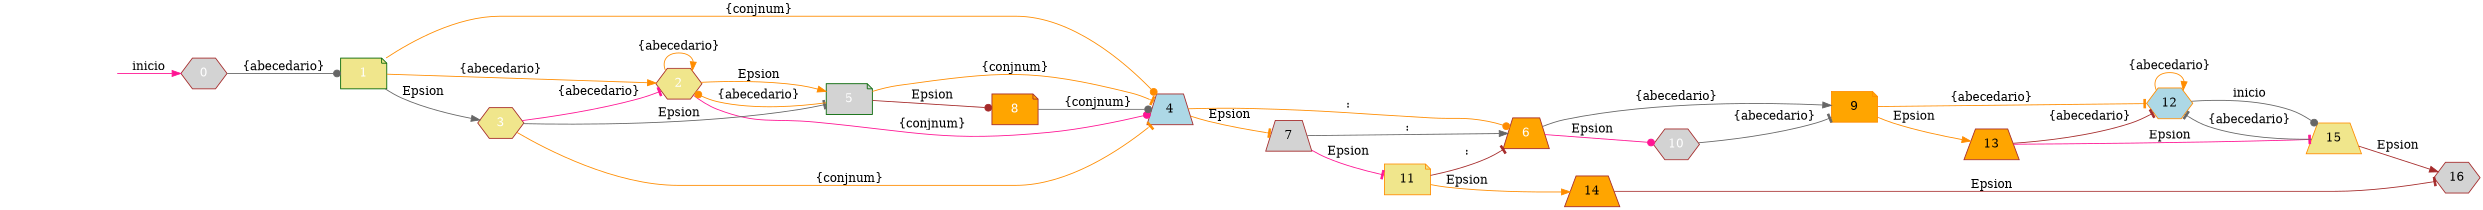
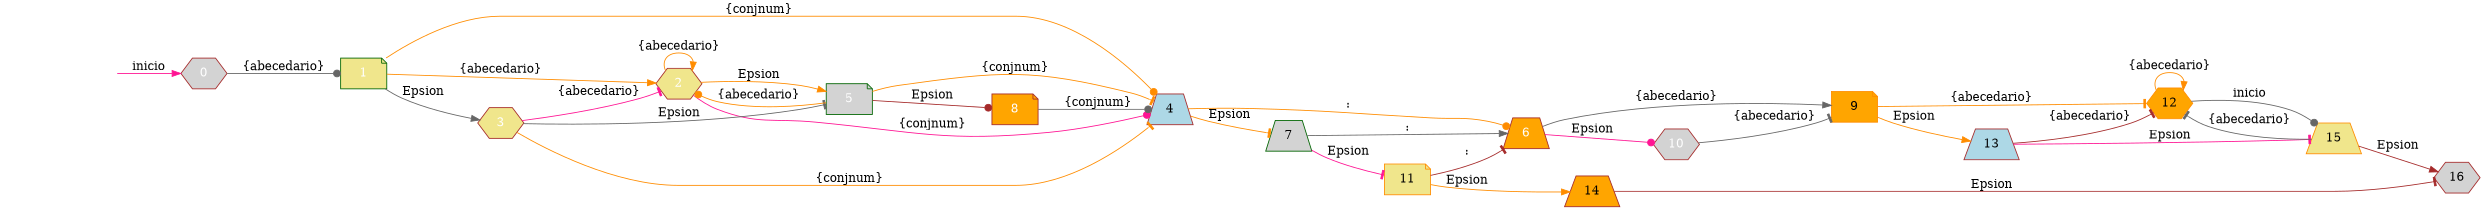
node "12": fillcolor lightblue -> orange
node "7": color brown -> darkgreen
node "13": fillcolor orange -> lightblue
